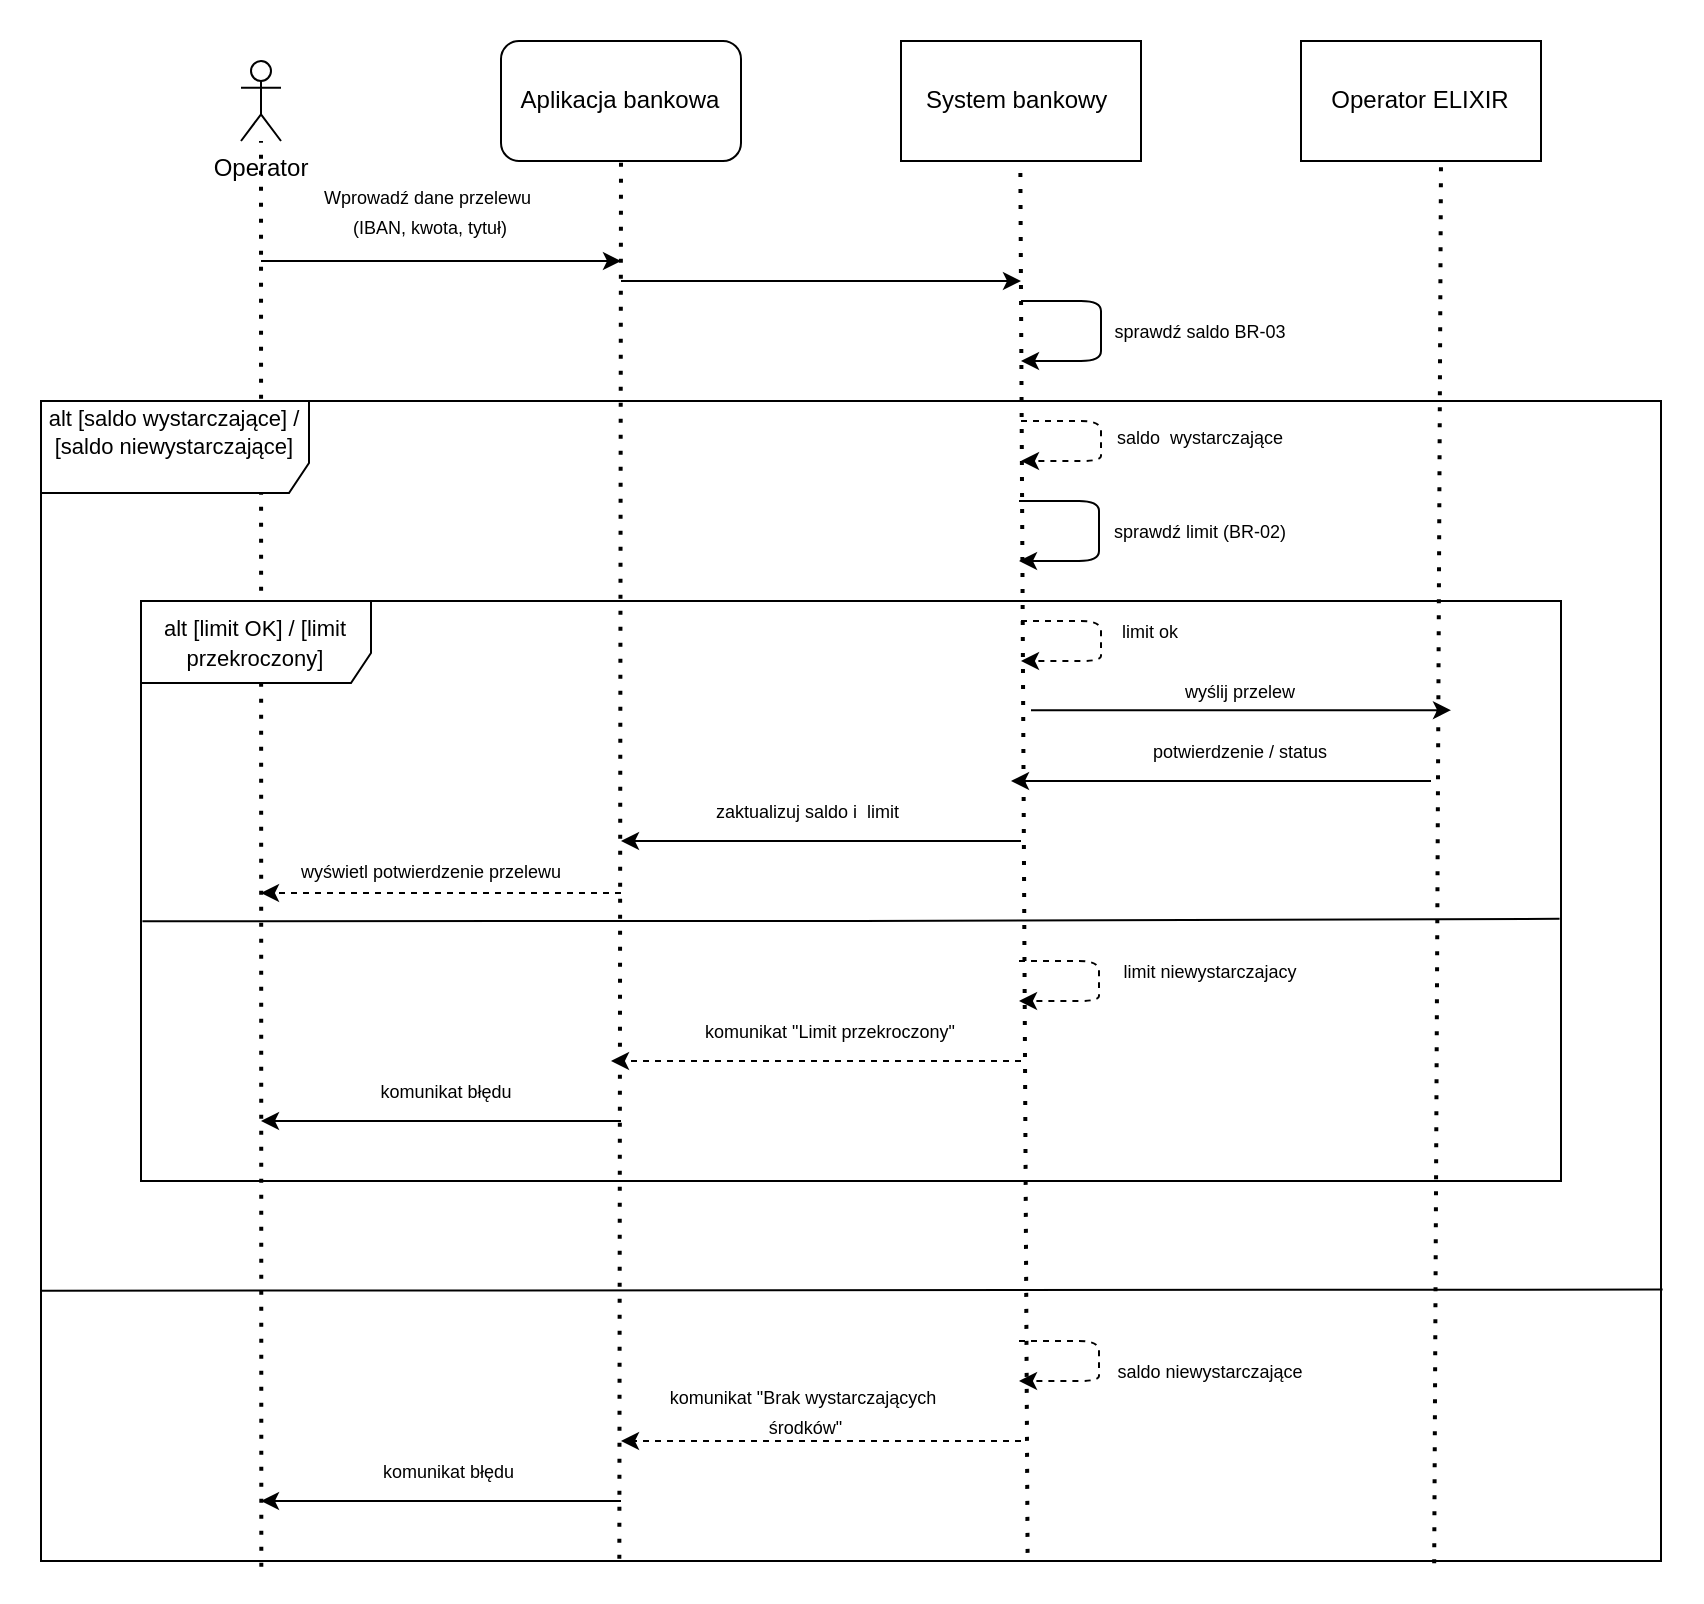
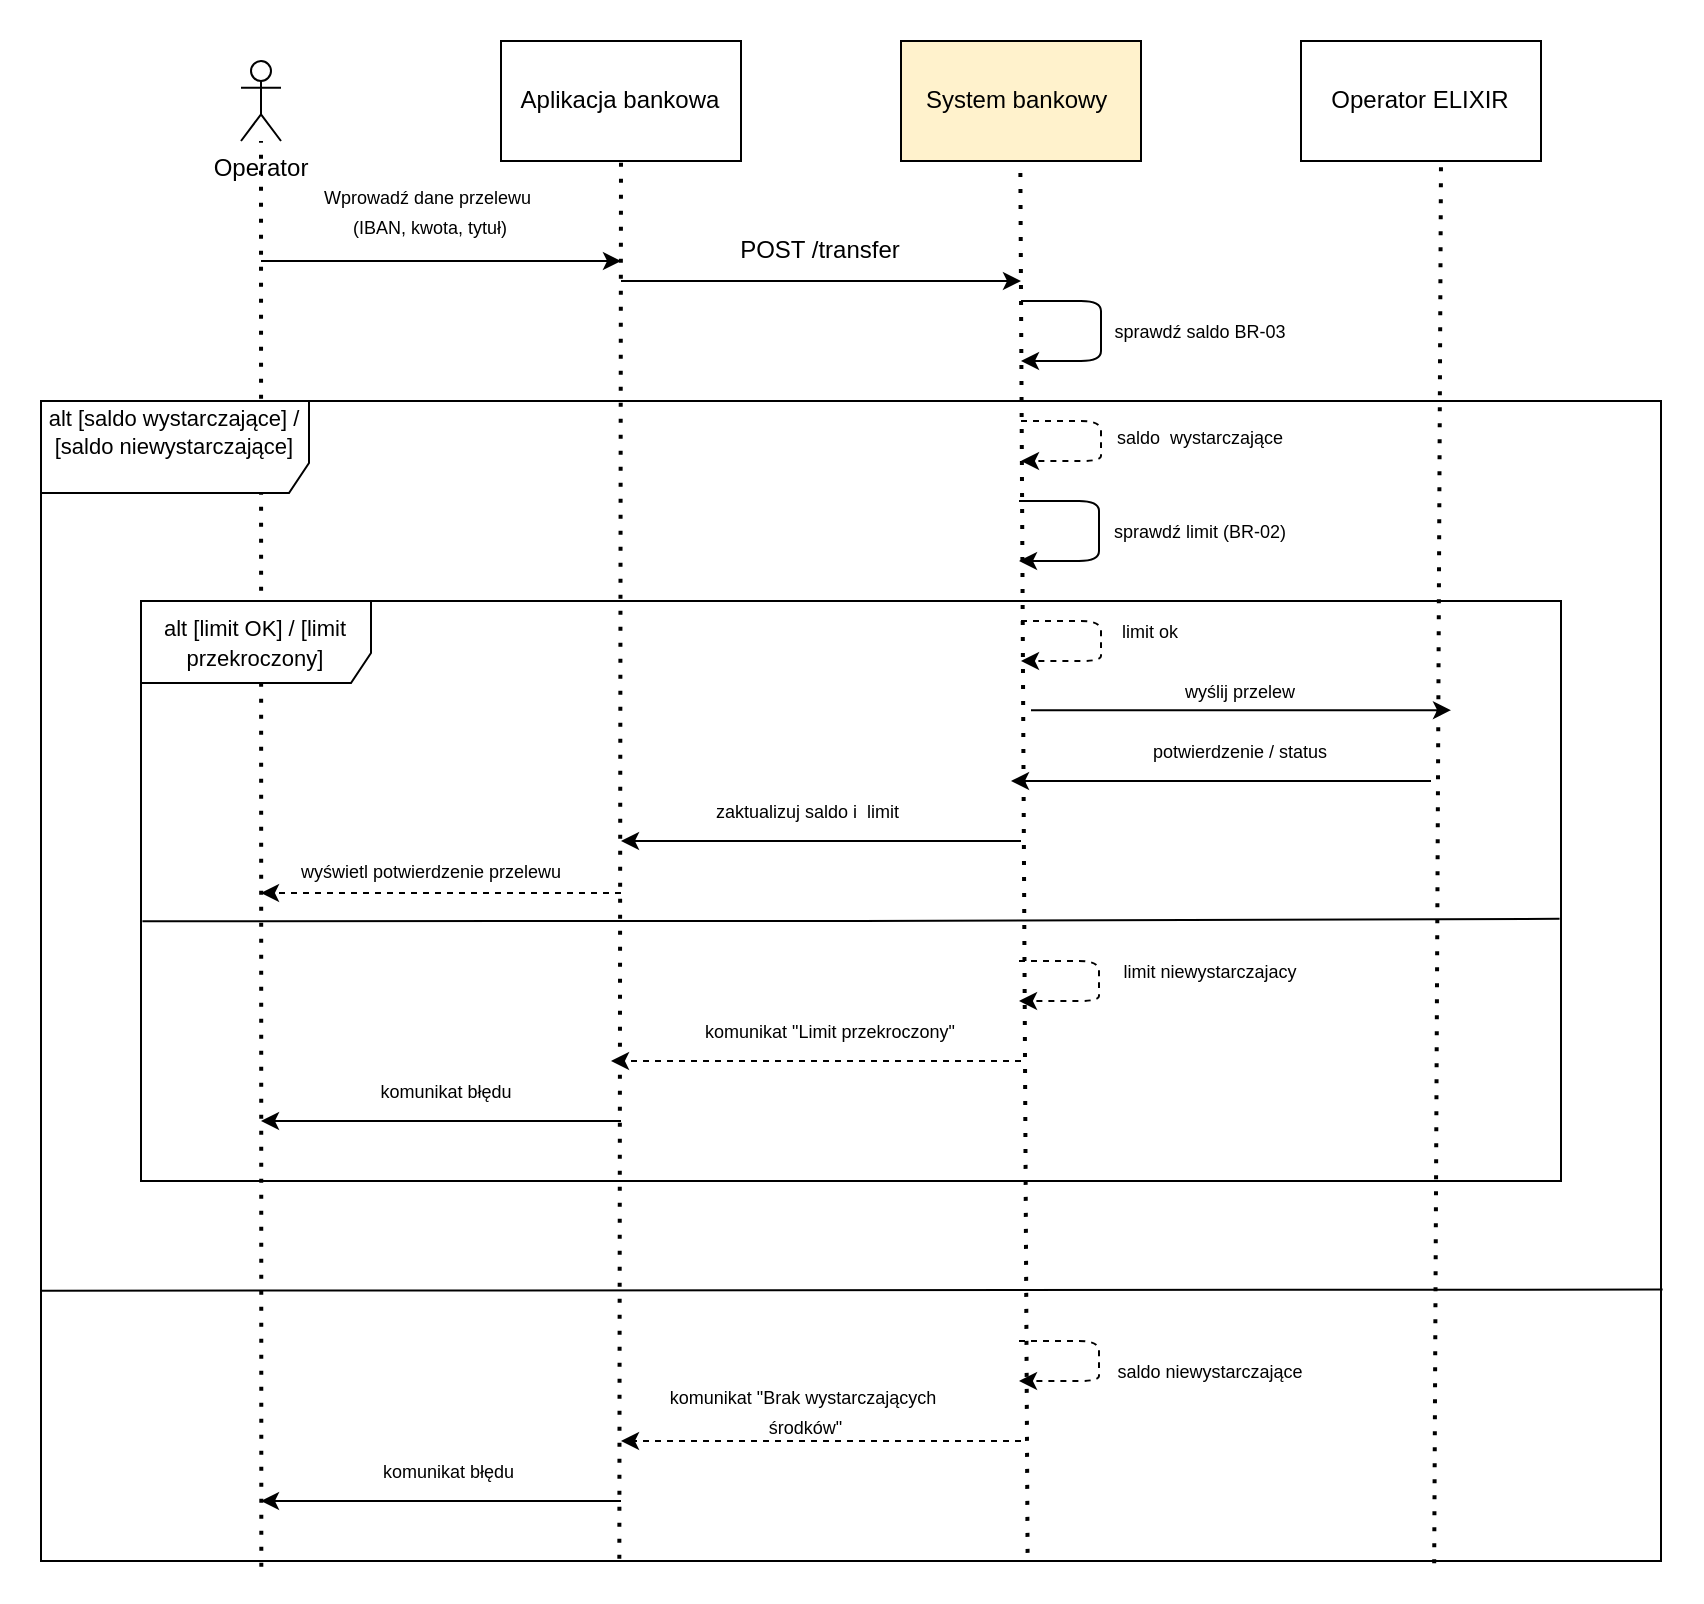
node "Aplikacja bankowa": shape rounded rectangle -> rectangle
node "System bankowy": fillcolor #ffffff -> #fff2cc
node "POST /transfer": added
